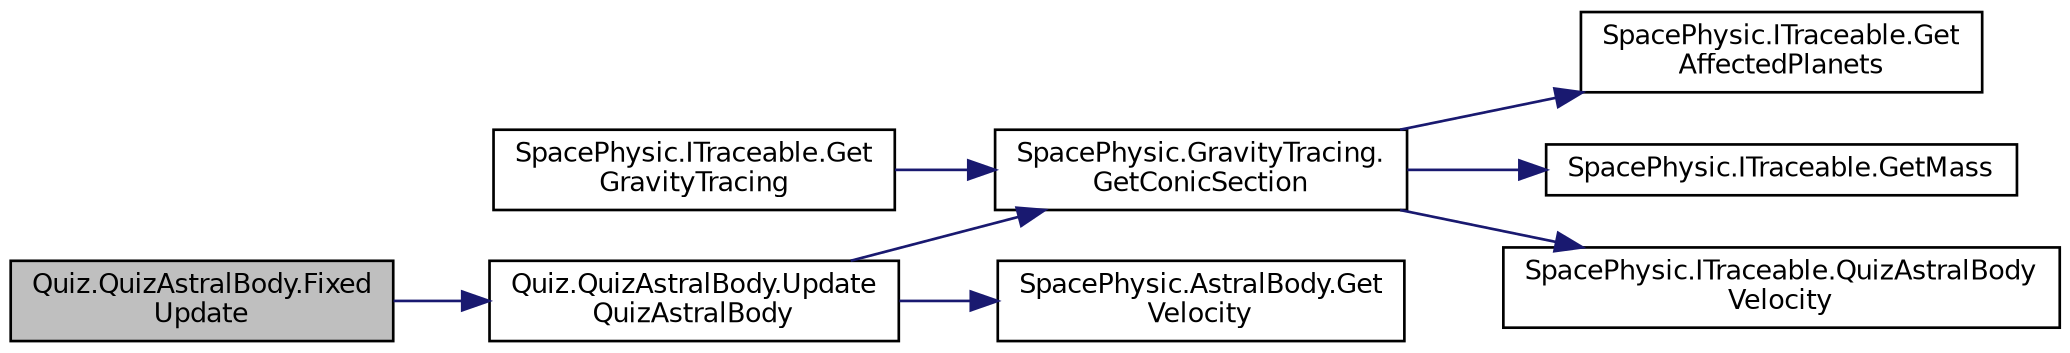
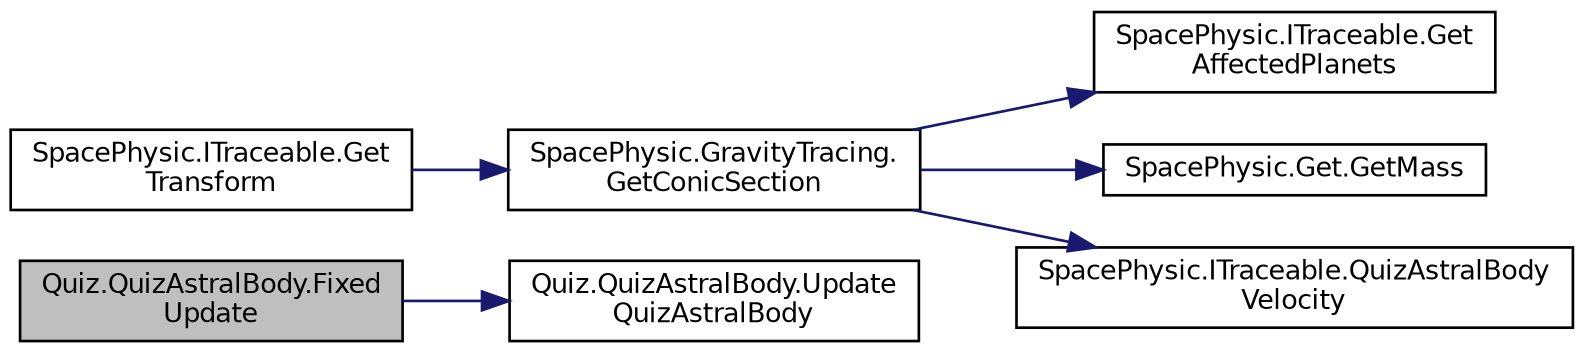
node "SpacePhysic.ITraceable.Get GravityTracing": label "SpacePhysic.ITraceable.Get GravityTracing" -> "SpacePhysic.ITraceable.Get Transform"
node "SpacePhysic.ITraceable.GetMass": label "SpacePhysic.ITraceable.GetMass" -> "SpacePhysic.Get.GetMass"
edge "Quiz.QuizAstralBody.Update QuizAstralBody" -> "SpacePhysic.GravityTracing. GetConicSection": removed
node "SpacePhysic.AstralBody.Get Velocity": removed
